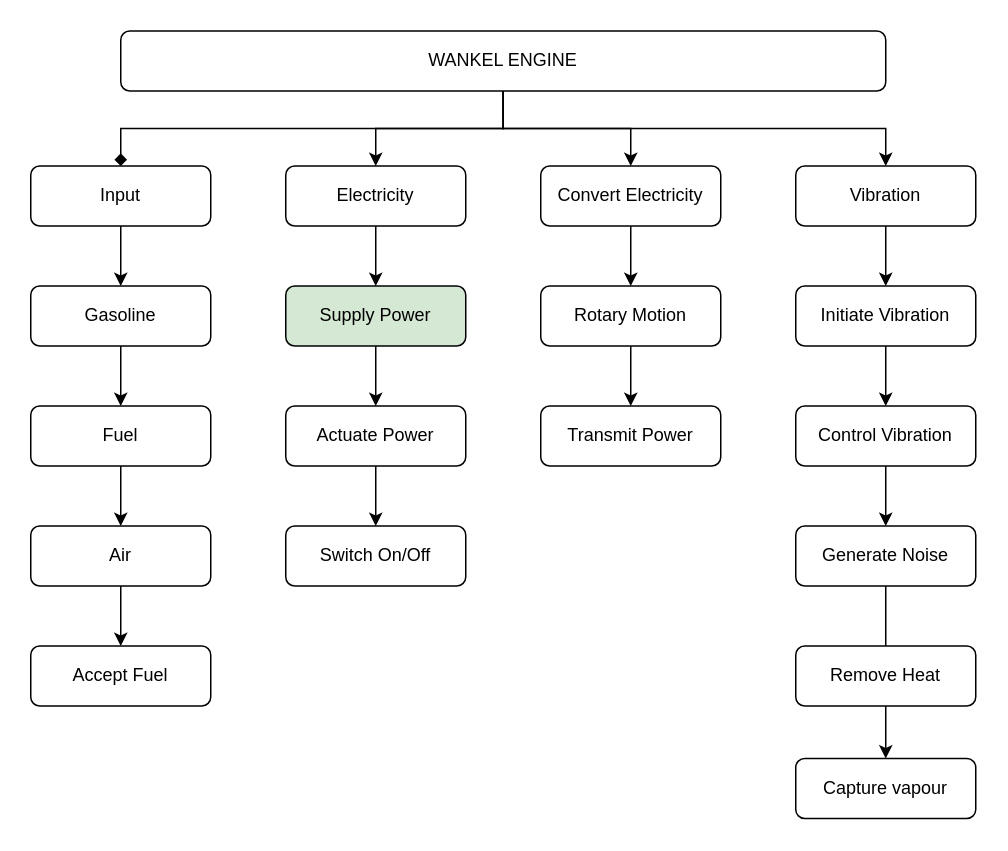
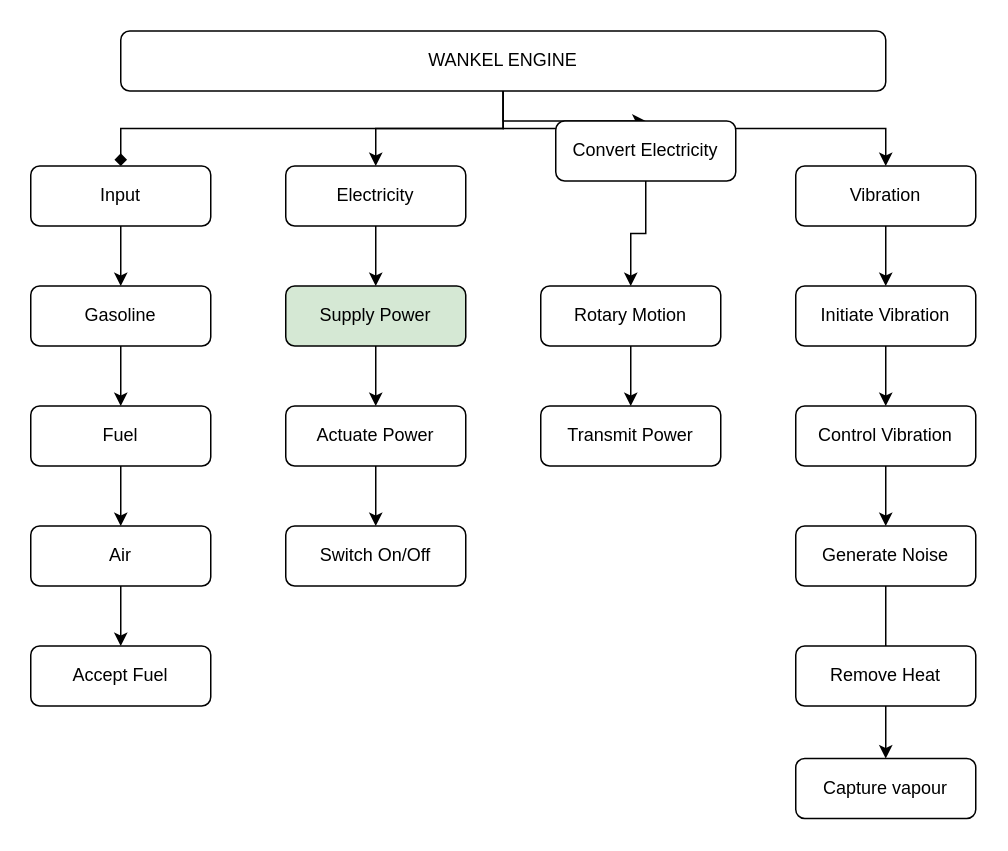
node "Convert Electricity": moved (631, 196) -> (646, 151)
